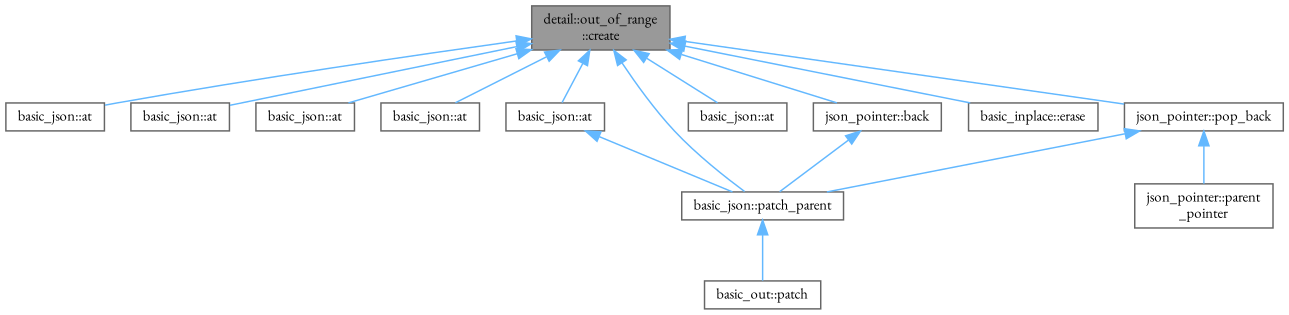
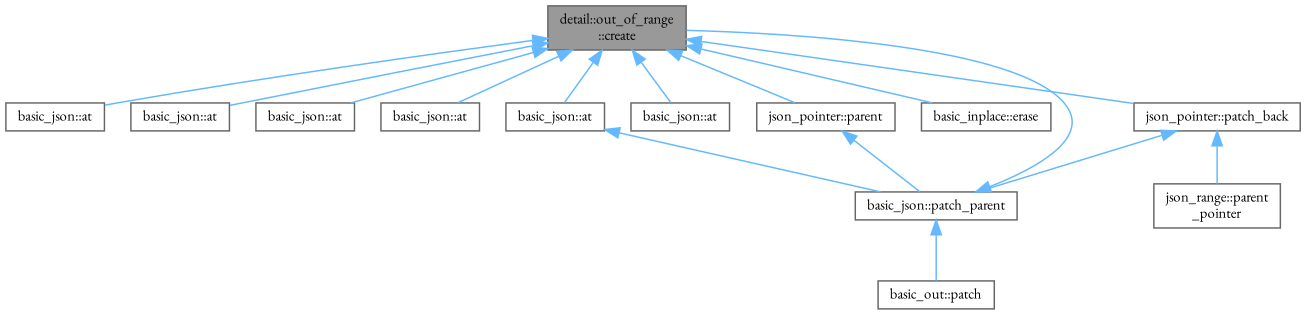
node "json_pointer::back": label "json_pointer::back" -> "json_pointer::parent"
node "json_pointer::pop_back": label "json_pointer::pop_back" -> "json_pointer::patch_back"
edge "basic_json::patch_parent" -> "detail::out_of_range ::create": reversed
node "json_pointer::parent _pointer": label "json_pointer::parent _pointer" -> "json_range::parent _pointer"
